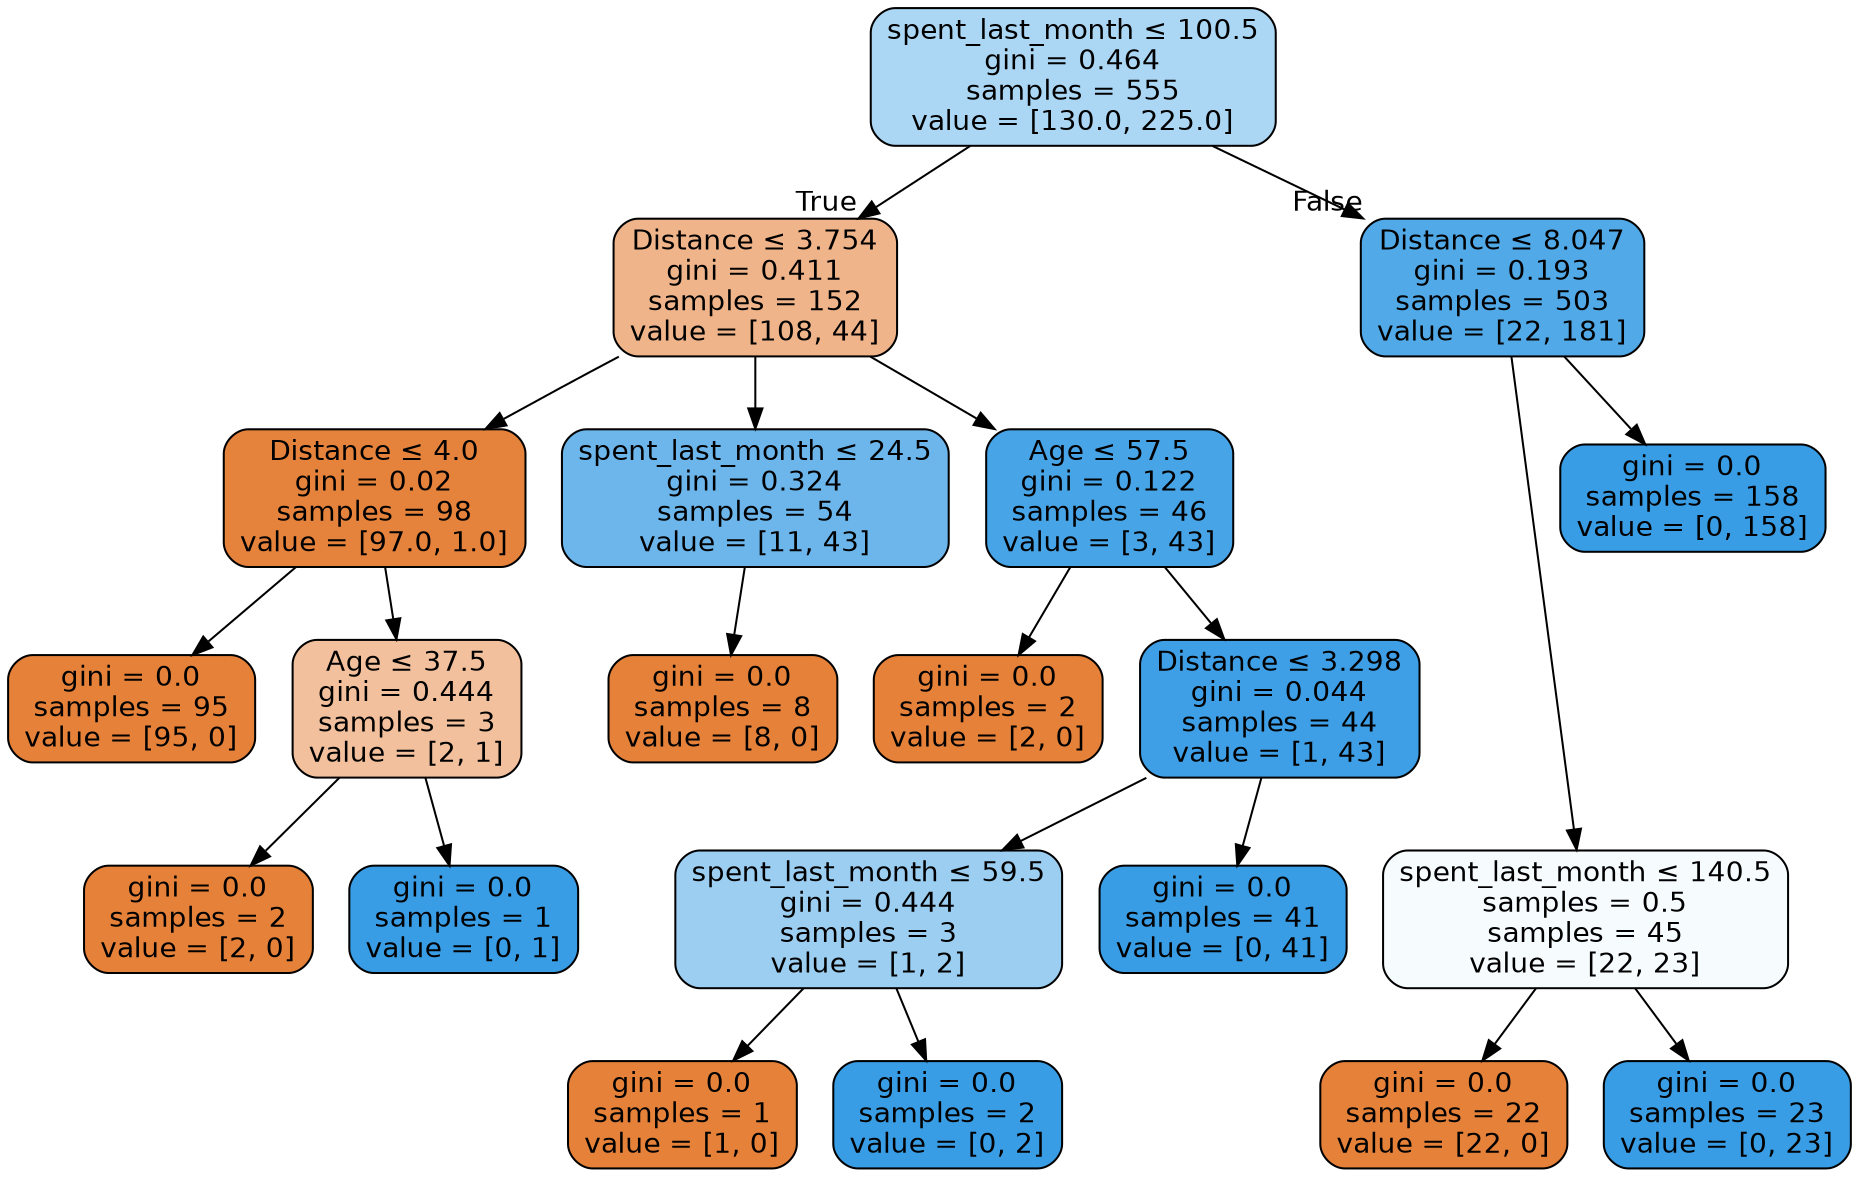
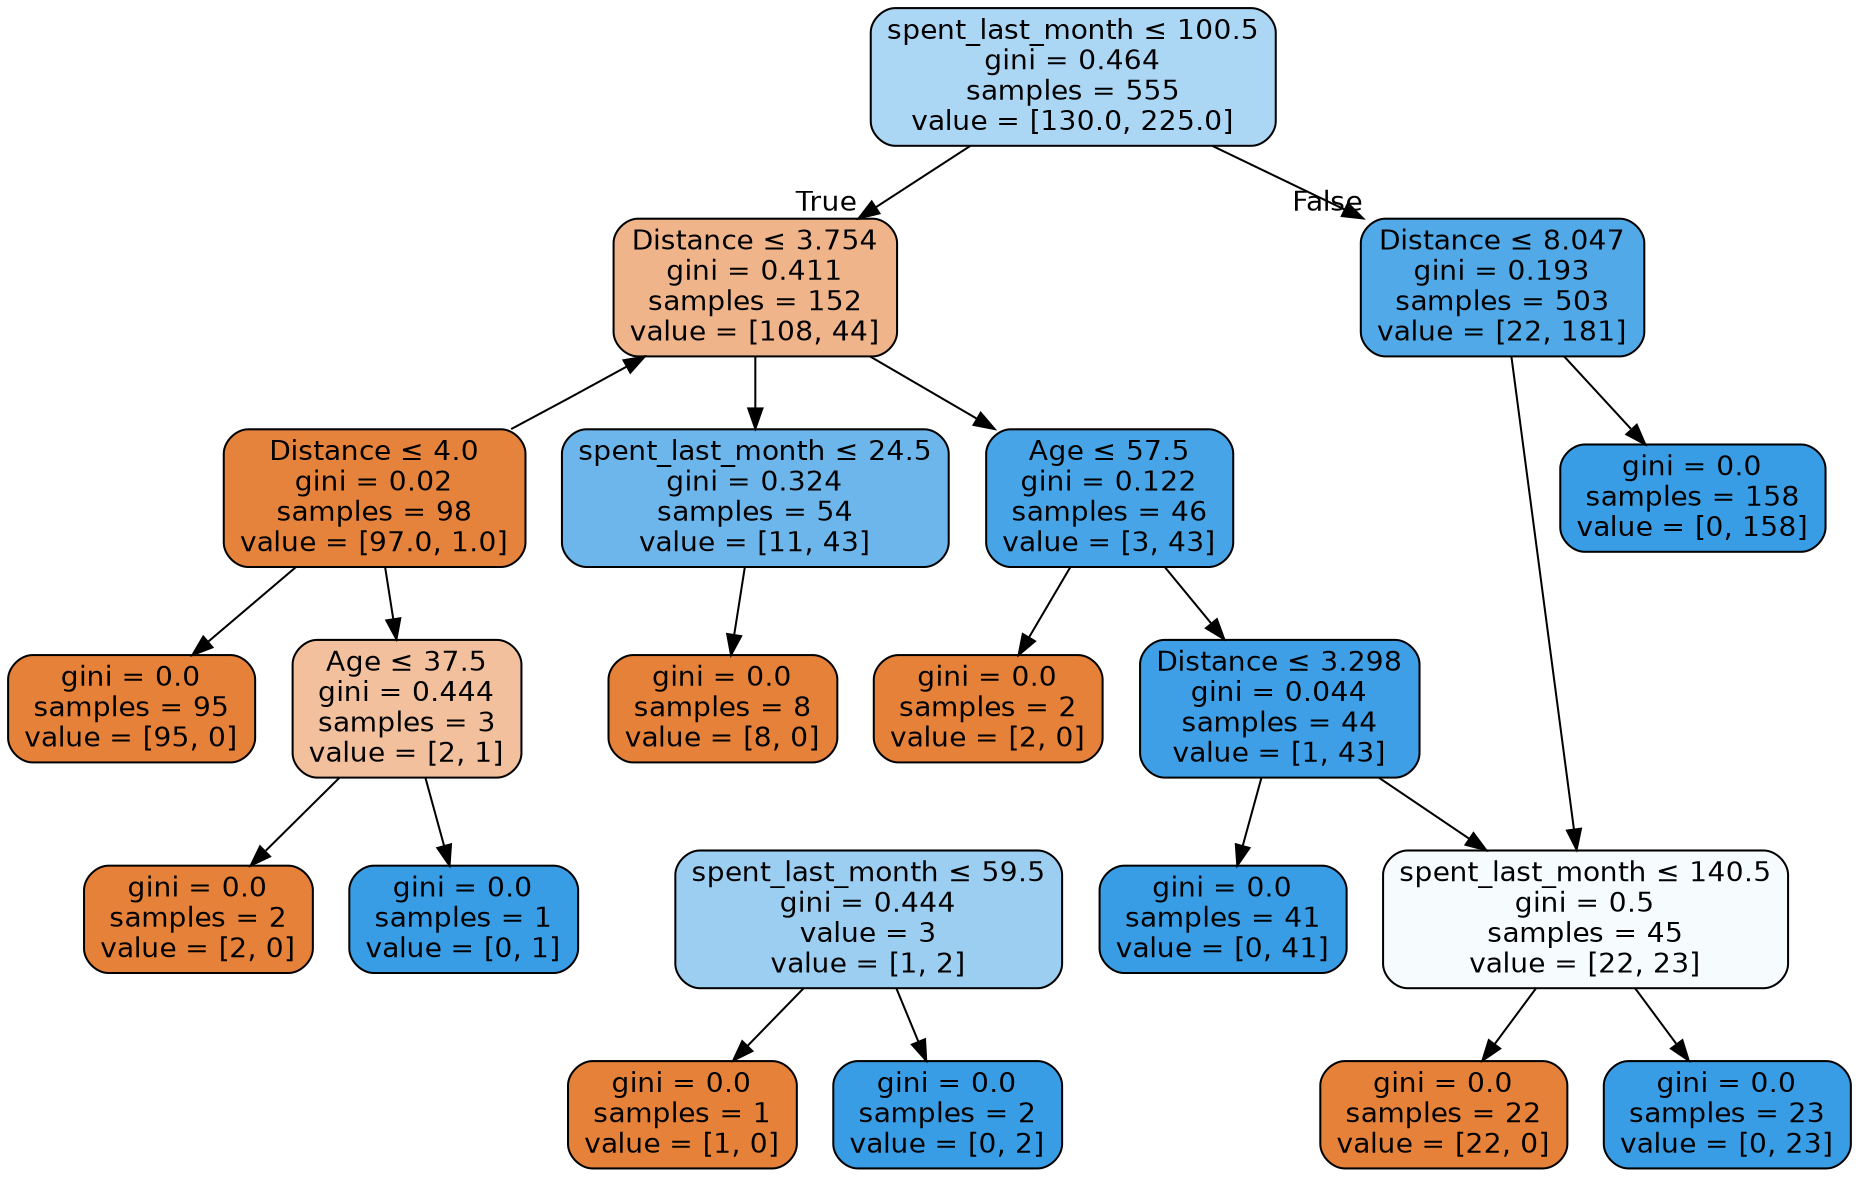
edge "Distance ≤ 3.754" -> "Distance ≤ 4.0": reversed
edge "Distance ≤ 3.298" -> "spent_last_month ≤ 59.5": now "Distance ≤ 3.298" -> "spent_last_month ≤ 140.5"
node "spent_last_month ≤ 140.5": text "samples = 0.5" -> "gini = 0.5"
node "spent_last_month ≤ 59.5": text "samples = 3" -> "value = 3"
